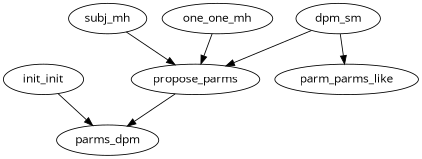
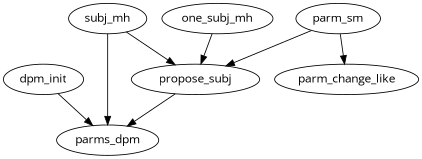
node "one_one_mh": label "one_one_mh" -> "one_subj_mh"
node "dpm_sm": label "dpm_sm" -> "parm_sm"
edge "subj_mh" -> "parms_dpm": added
node "init_init": label "init_init" -> "dpm_init"
node "propose_parms": label "propose_parms" -> "propose_subj"
node "parm_parms_like": label "parm_parms_like" -> "parm_change_like"
